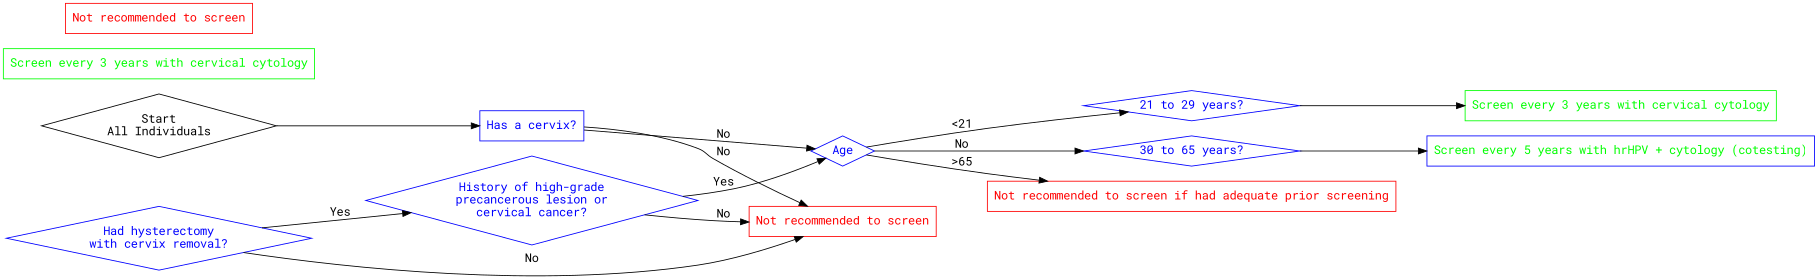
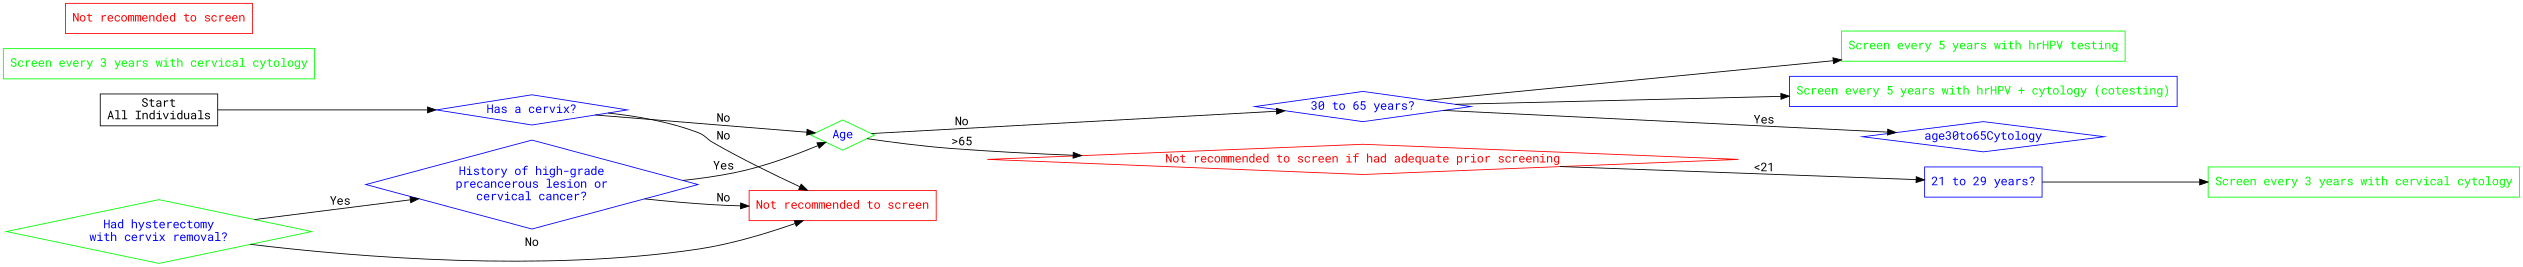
node "Screen every 5 years with hrHPV testing": added
node "21 to 29 years?": shape diamond -> box
node "Start All Individuals": shape diamond -> box
node "Has a cervix?": shape box -> diamond
edge "Age" -> "21 to 29 years?": now "Not recommended to screen if had adequate prior screening" -> "21 to 29 years?"
node "age30to65Cytology": added
node "Age": color blue -> green
node "Not recommended to screen if had adequate prior screening": shape box -> diamond
node "Had hysterectomy with cervix removal?": color blue -> green
